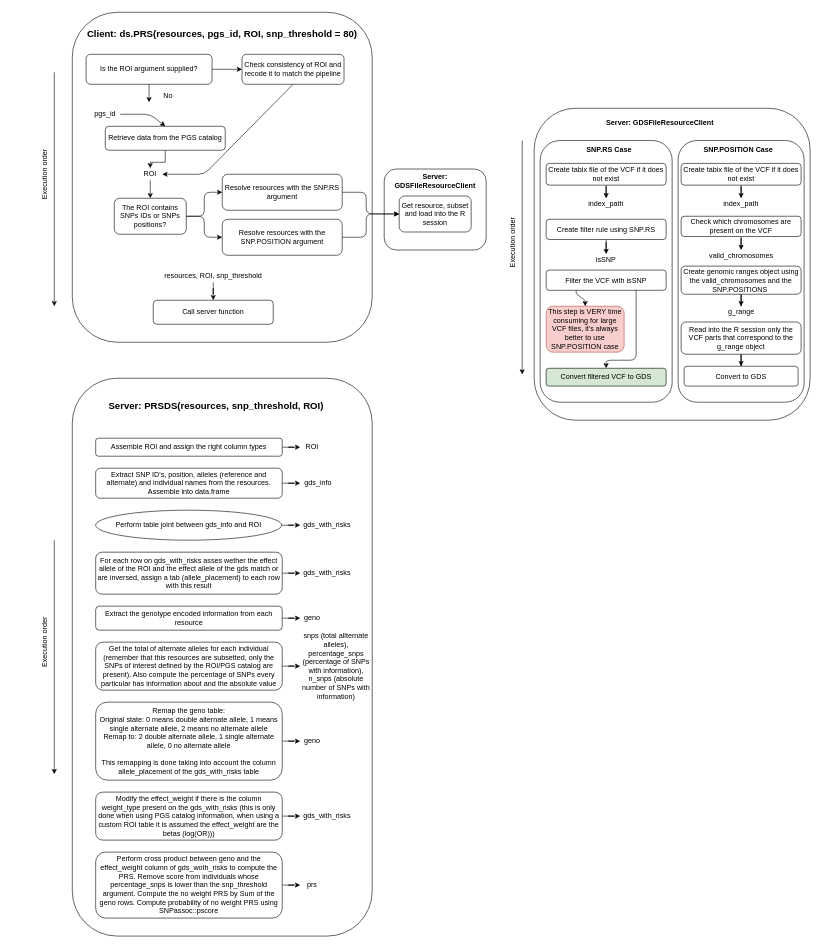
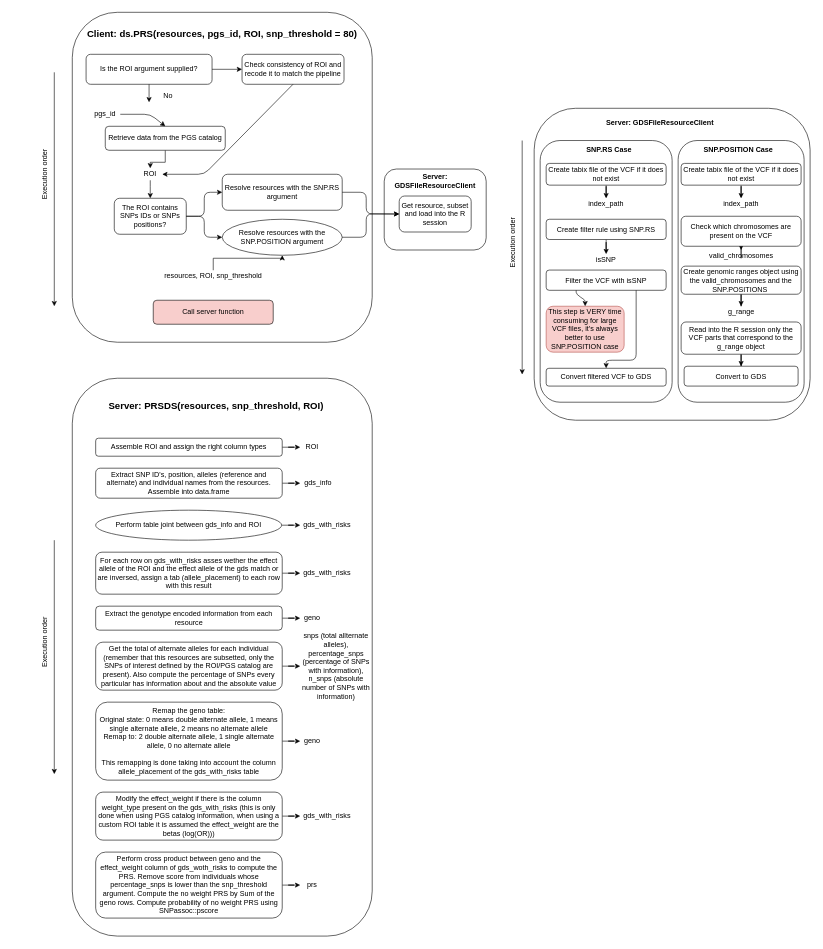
node "Check which chromosomes are present on the VCF": size 120x20 -> 120x30
node "Resolve resources with the SNP.POSITION argument": shape rounded rectangle -> ellipse
edge "resources, ROI, snp_threshold" -> "Call server function": now "resources, ROI, snp_threshold" -> "Resolve resources with the SNP.POSITION argument"
node "Call server function": fillcolor #ffffff -> #f8cecc
node "Convert filtered VCF to GDS": fillcolor #d5e8d4 -> #ffffff
